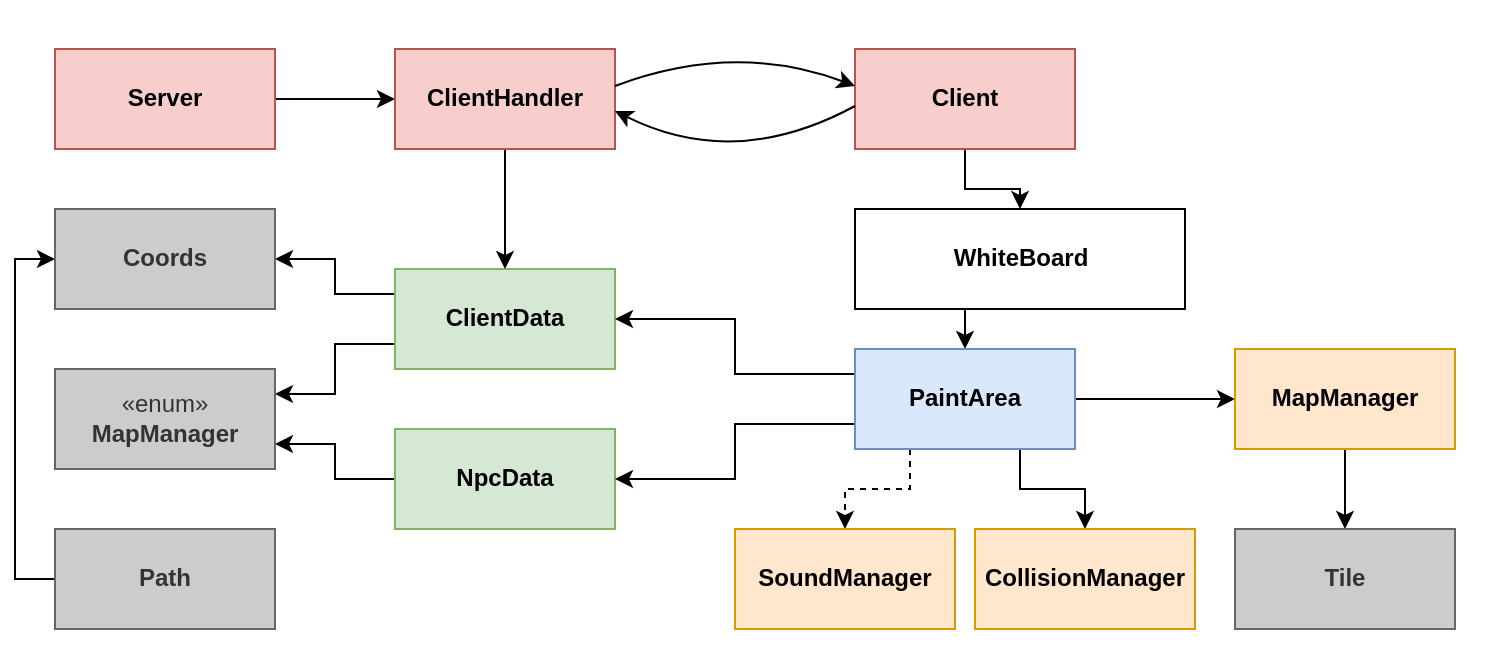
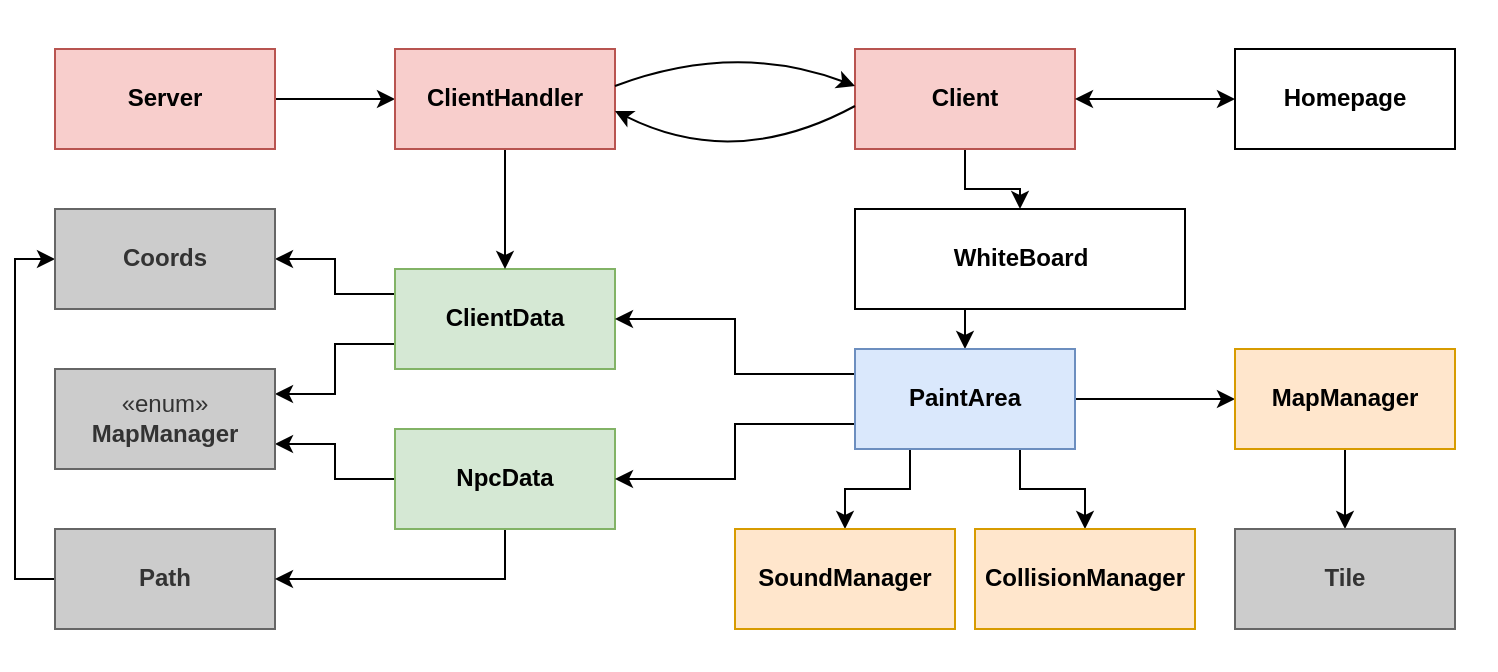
edge "Client" -- "Homepage": added
node "Homepage": added
edge "PaintArea" -> "SoundManager": style dashed -> solid
edge "NpcData" -> "Path": added
